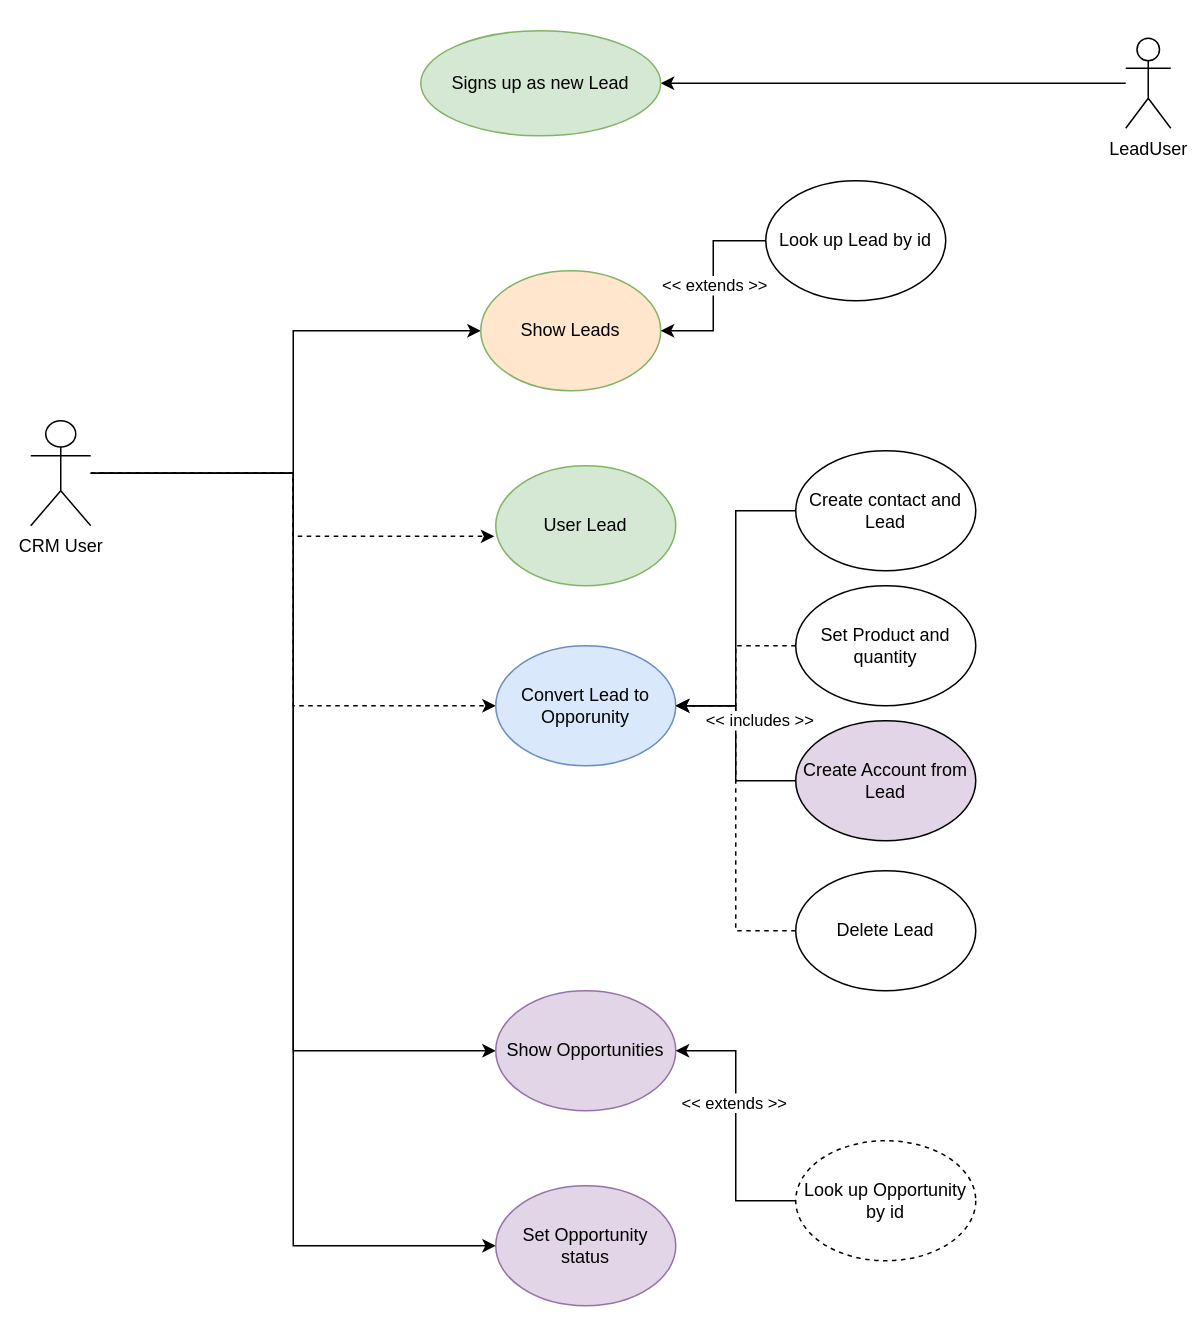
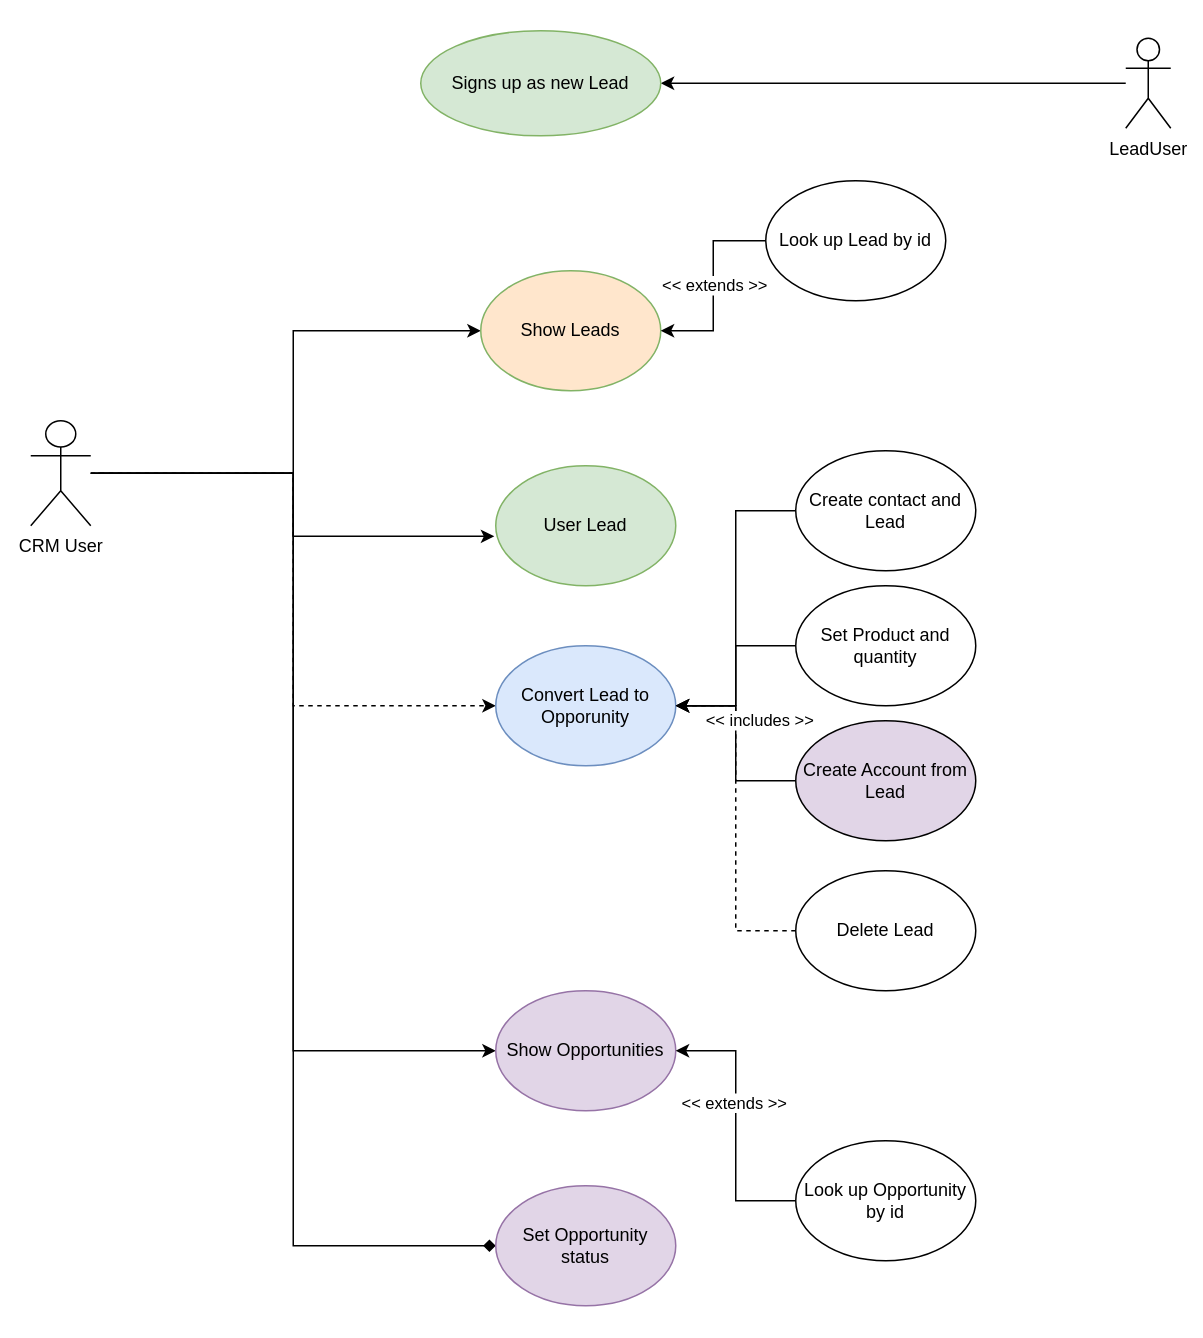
edge "CRM User" -> "User Lead": style dashed -> solid
edge "Set Product and quantity" -> "Convert Lead to Opporunity": style dashed -> solid
node "Look up Opportunity by id": style dashed -> solid
edge "CRM User" -> "Set Opportunity status": arrowhead classic -> diamond
